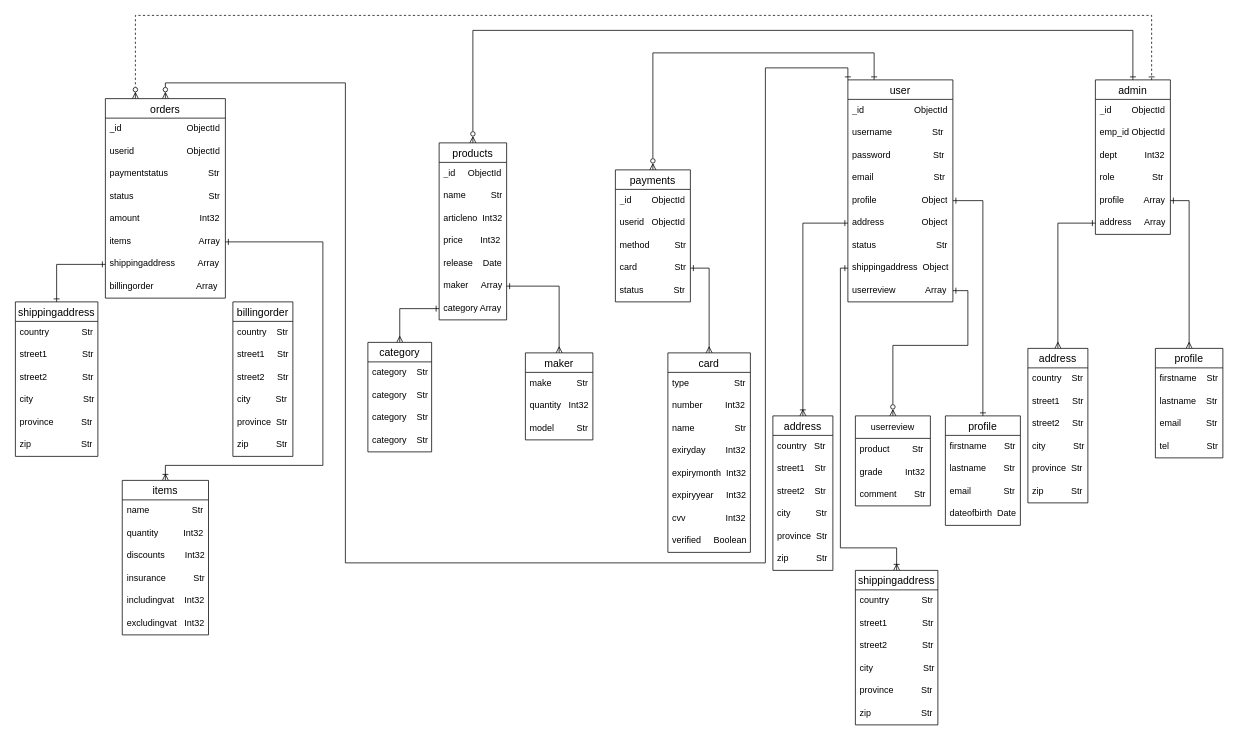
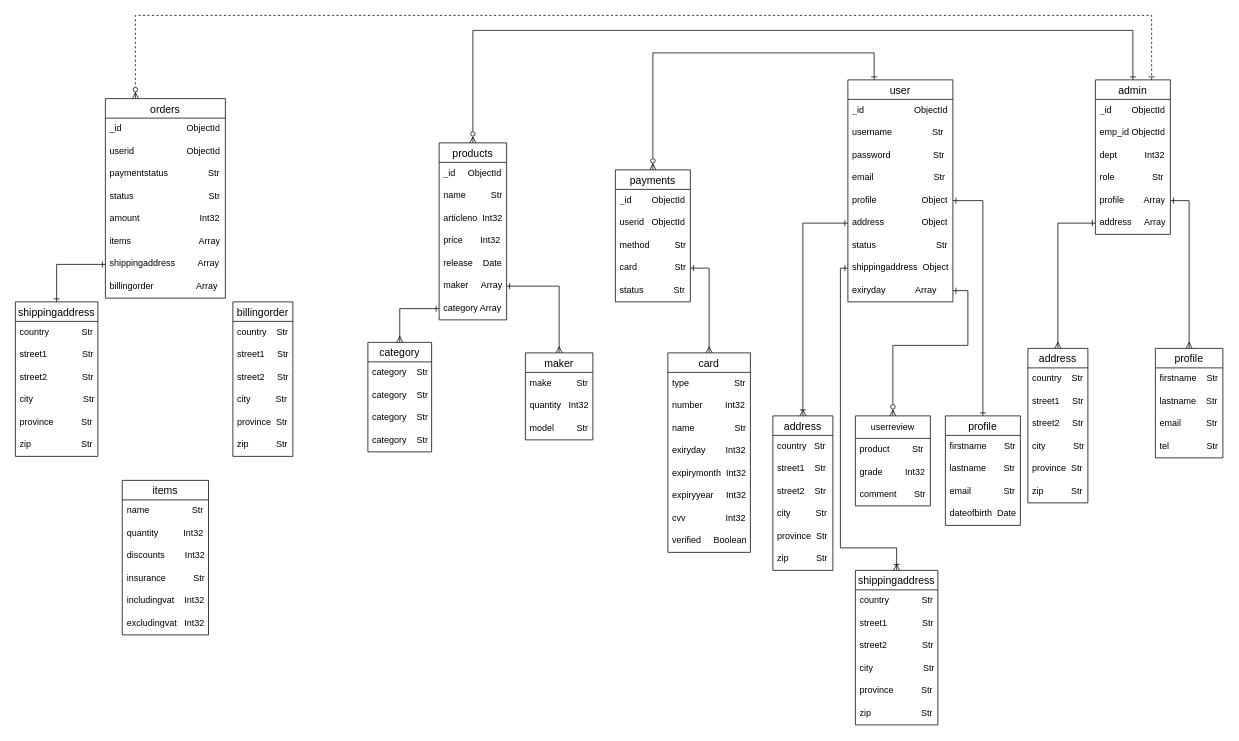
node "userreview Array": label "userreview Array" -> "exiryday Array"
edge "items Array" -- "items": removed
edge "user" -- "orders": removed
